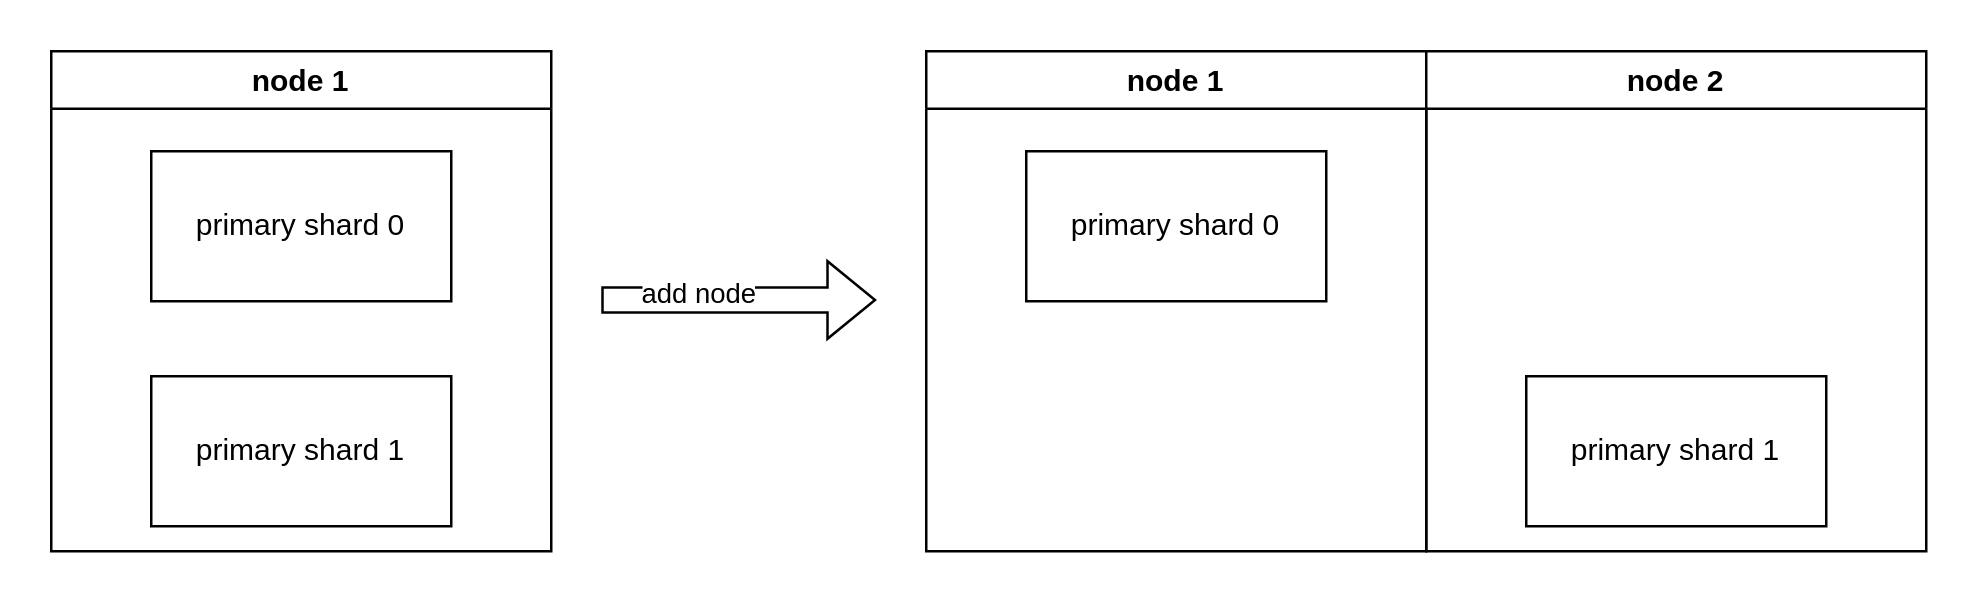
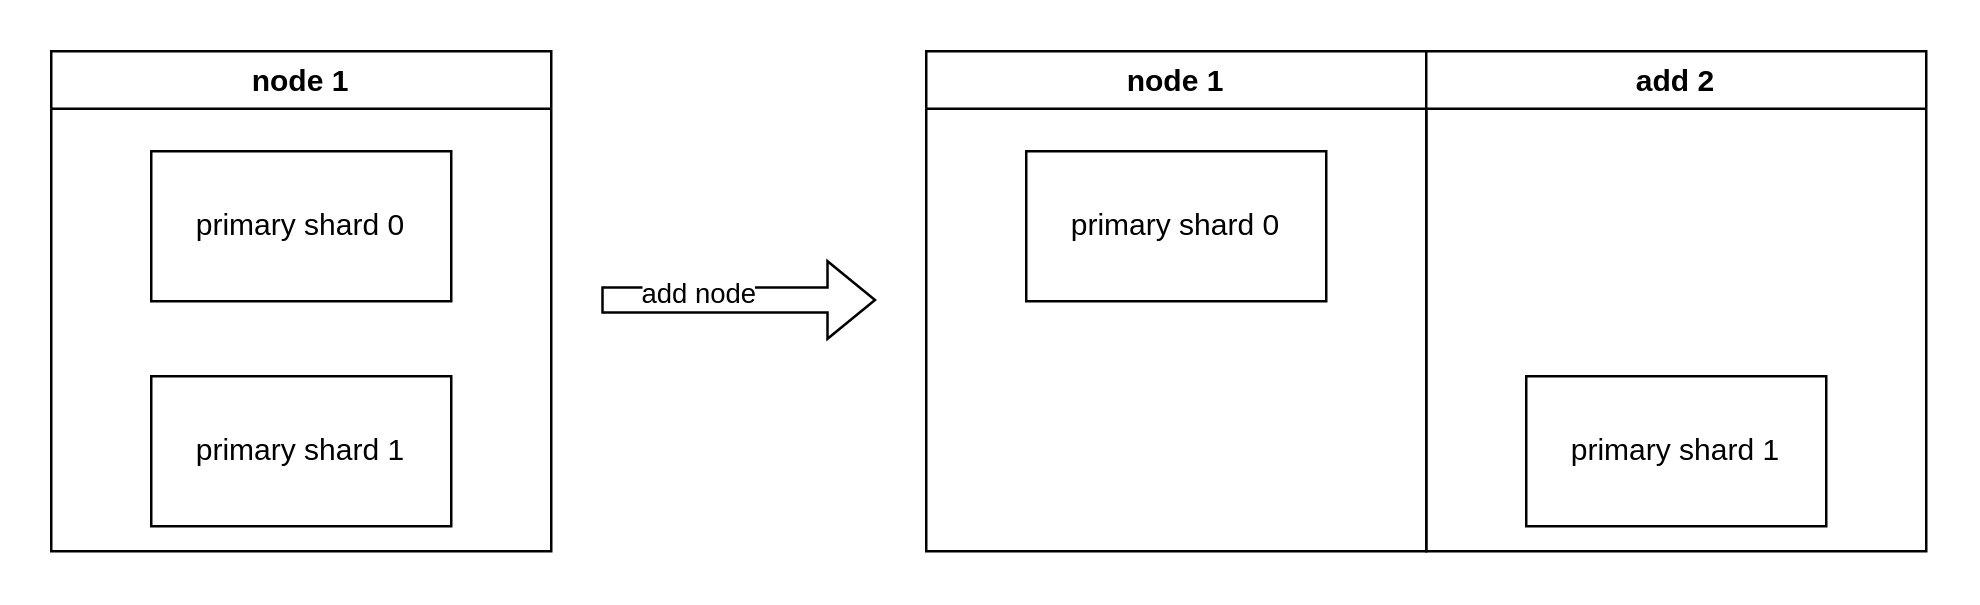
node "node 2": label "node 2" -> "add 2"
